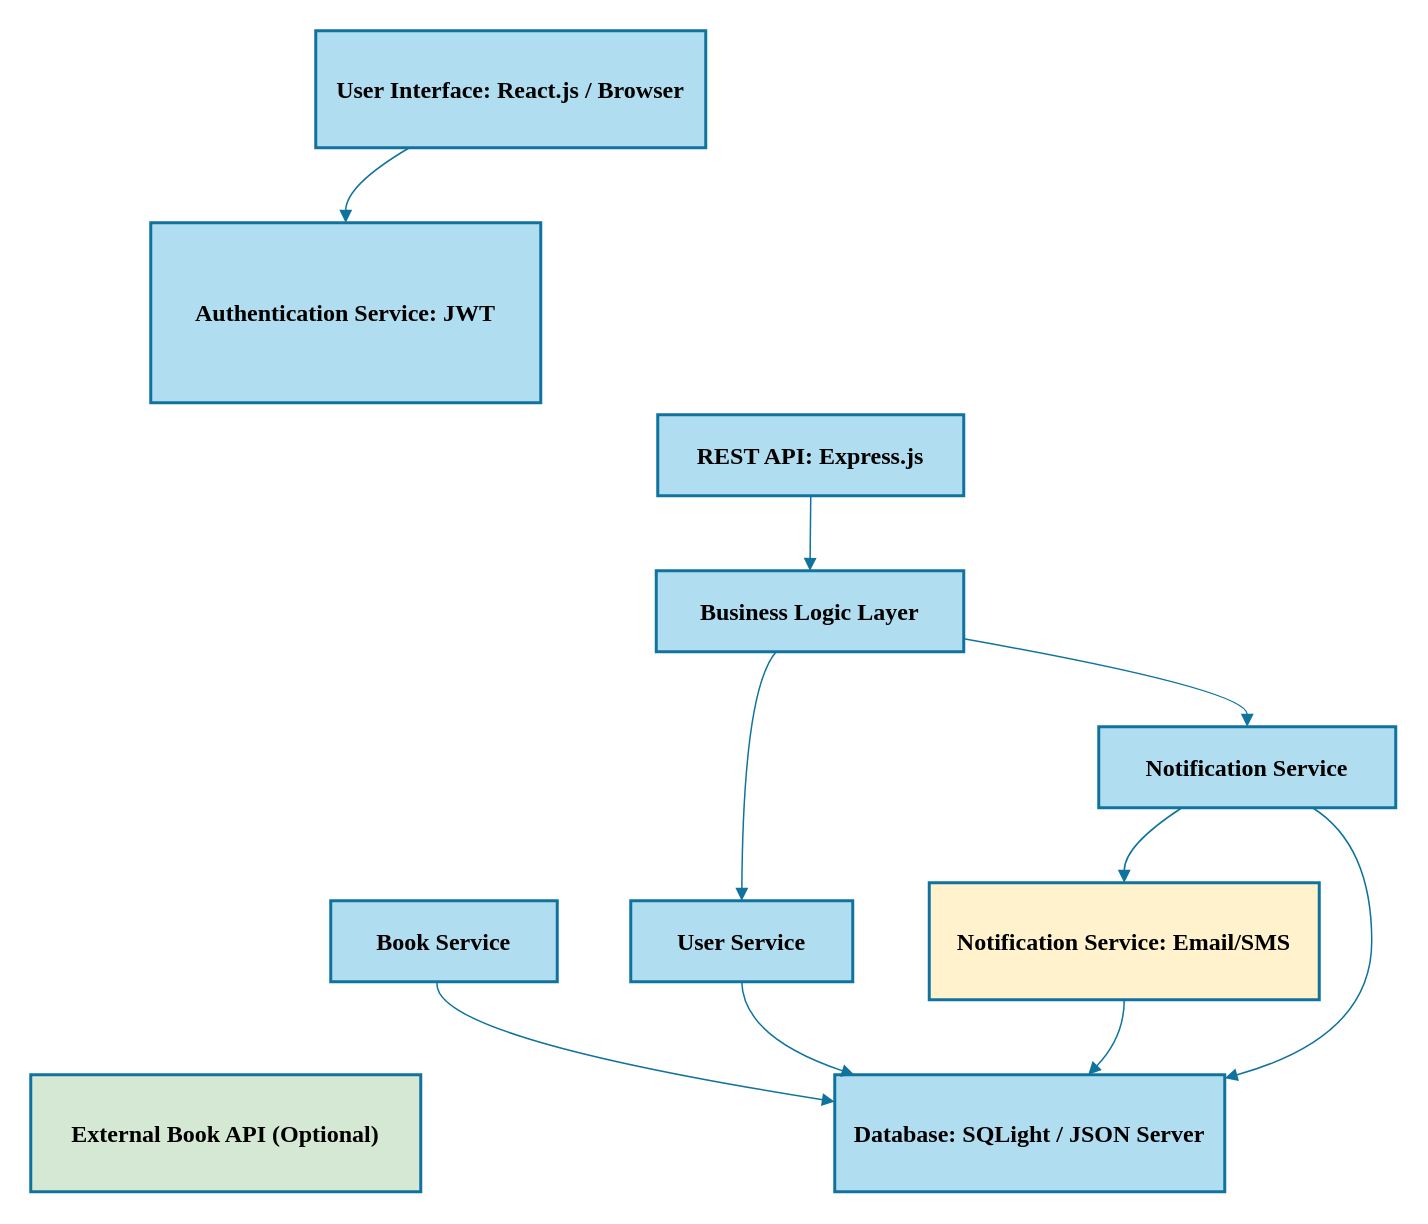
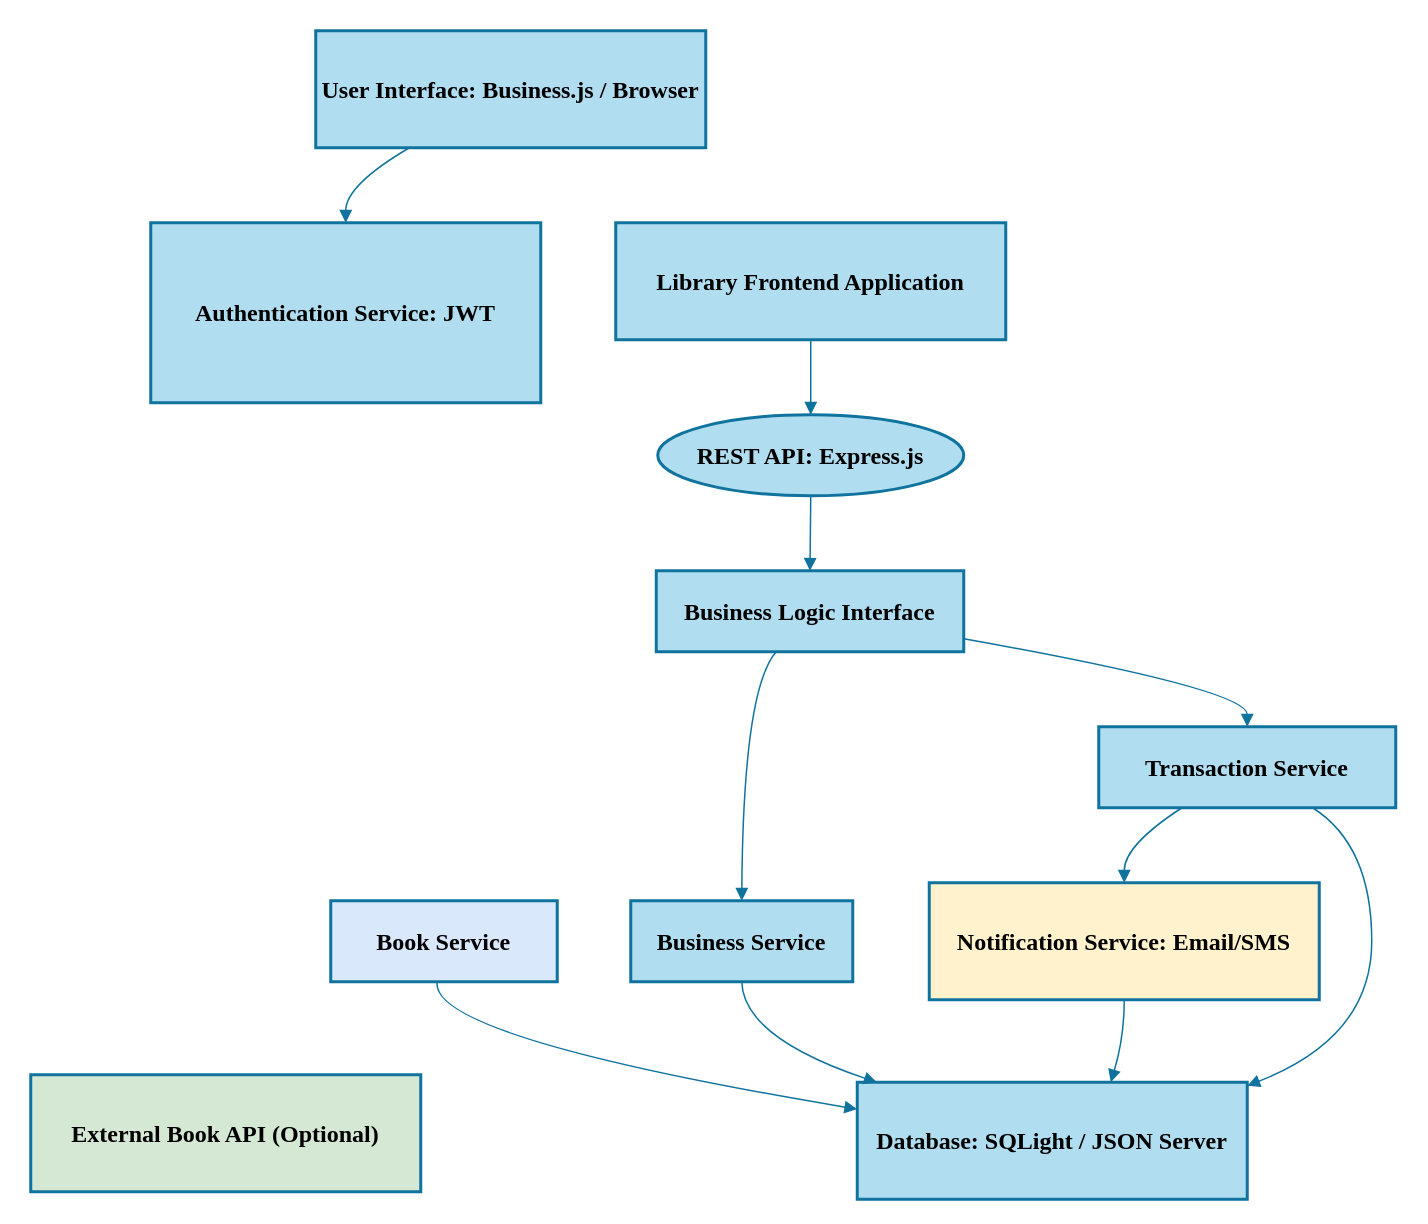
node "User Interface: React.js / Browser": label "User Interface: React.js / Browser" -> "User Interface: Business.js / Browser"
node "Library Frontend Application": added
edge "Library Frontend Application" -> "REST API: Express.js": added
node "REST API: Express.js": shape rectangle -> ellipse
node "Business Logic Layer": label "Business Logic Layer" -> "Business Logic Interface"
node "Notification Service": label "Notification Service" -> "Transaction Service"
node "Book Service": fillcolor #b1ddf0 -> #dae8fc
node "User Service": label "User Service" -> "Business Service"
node "Database: SQLight / JSON Server": moved (1030, 1133) -> (1052, 1141)
